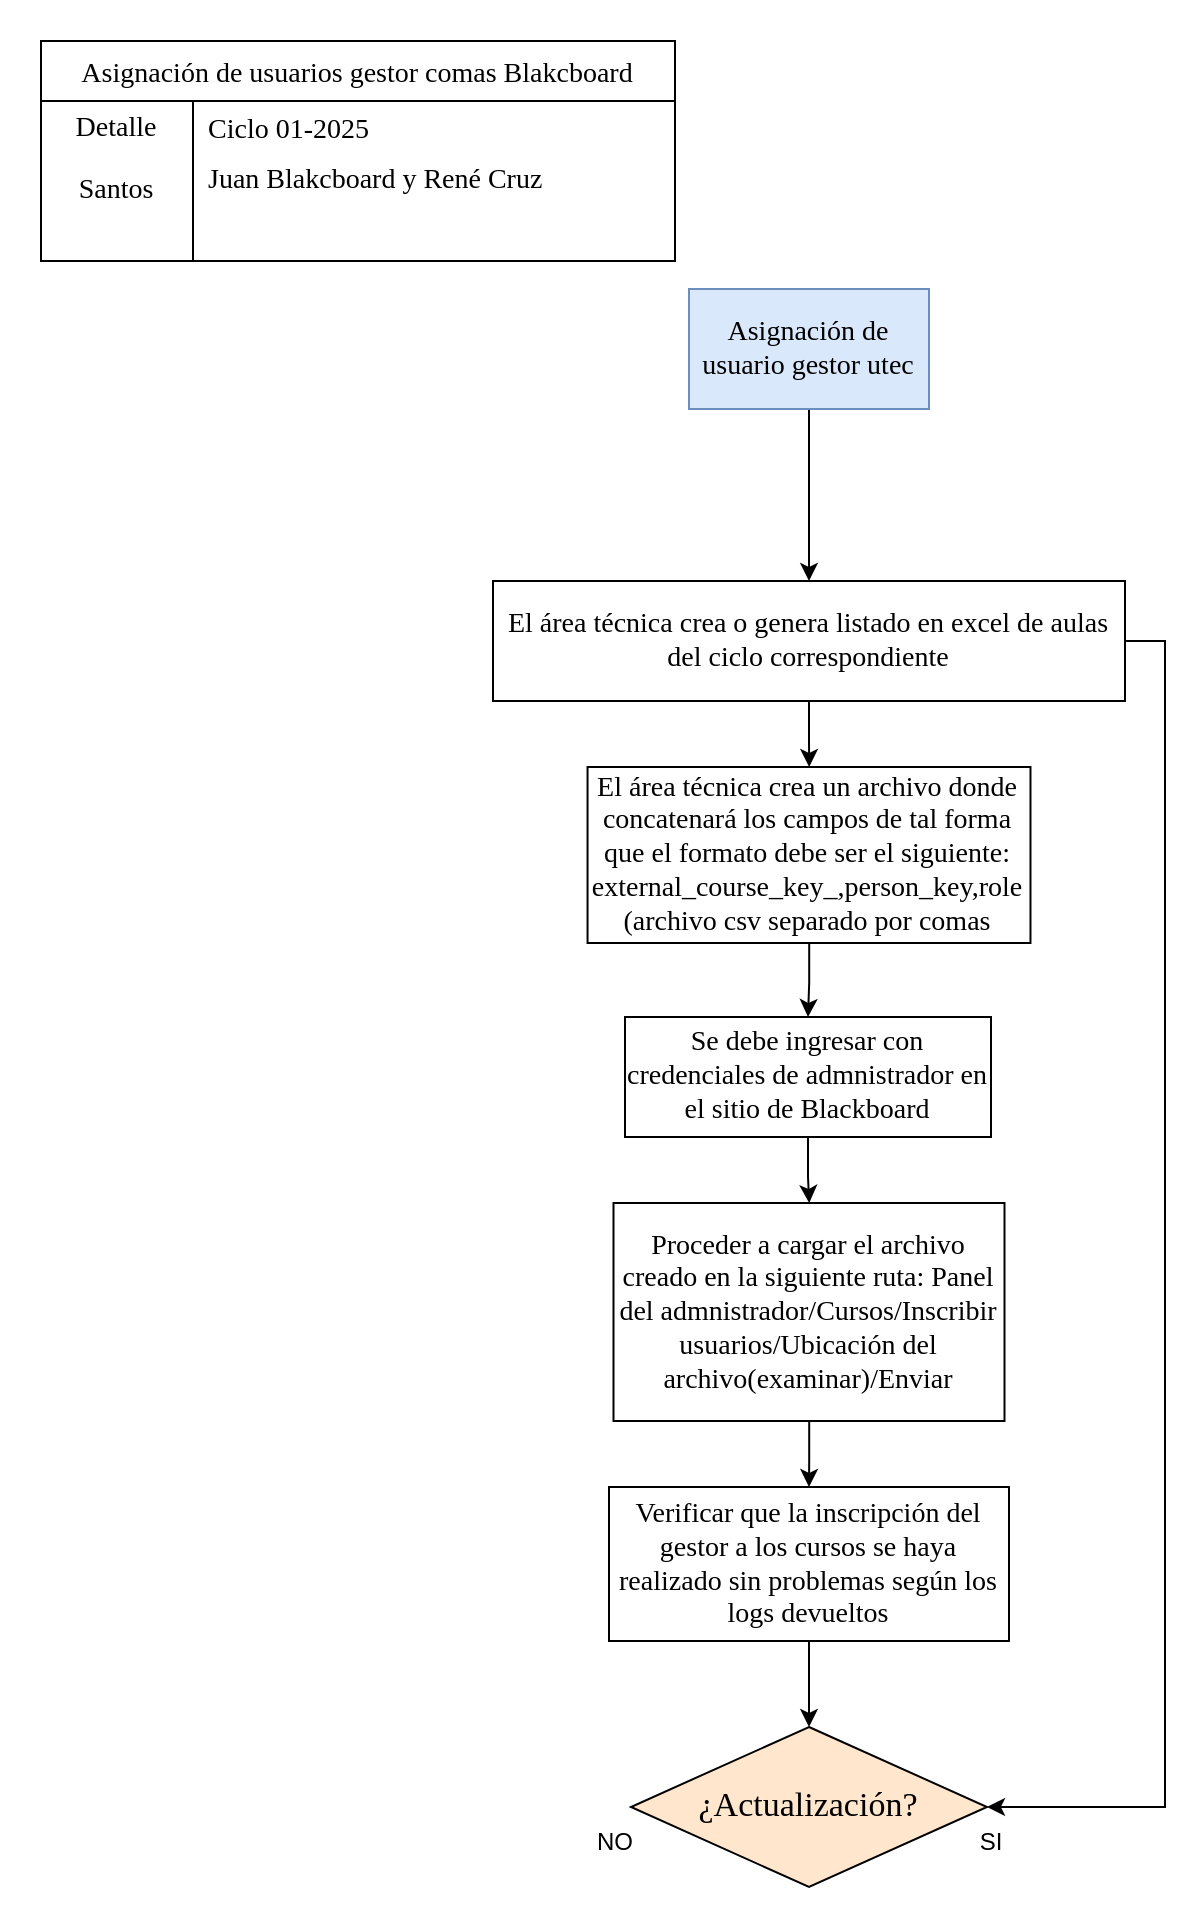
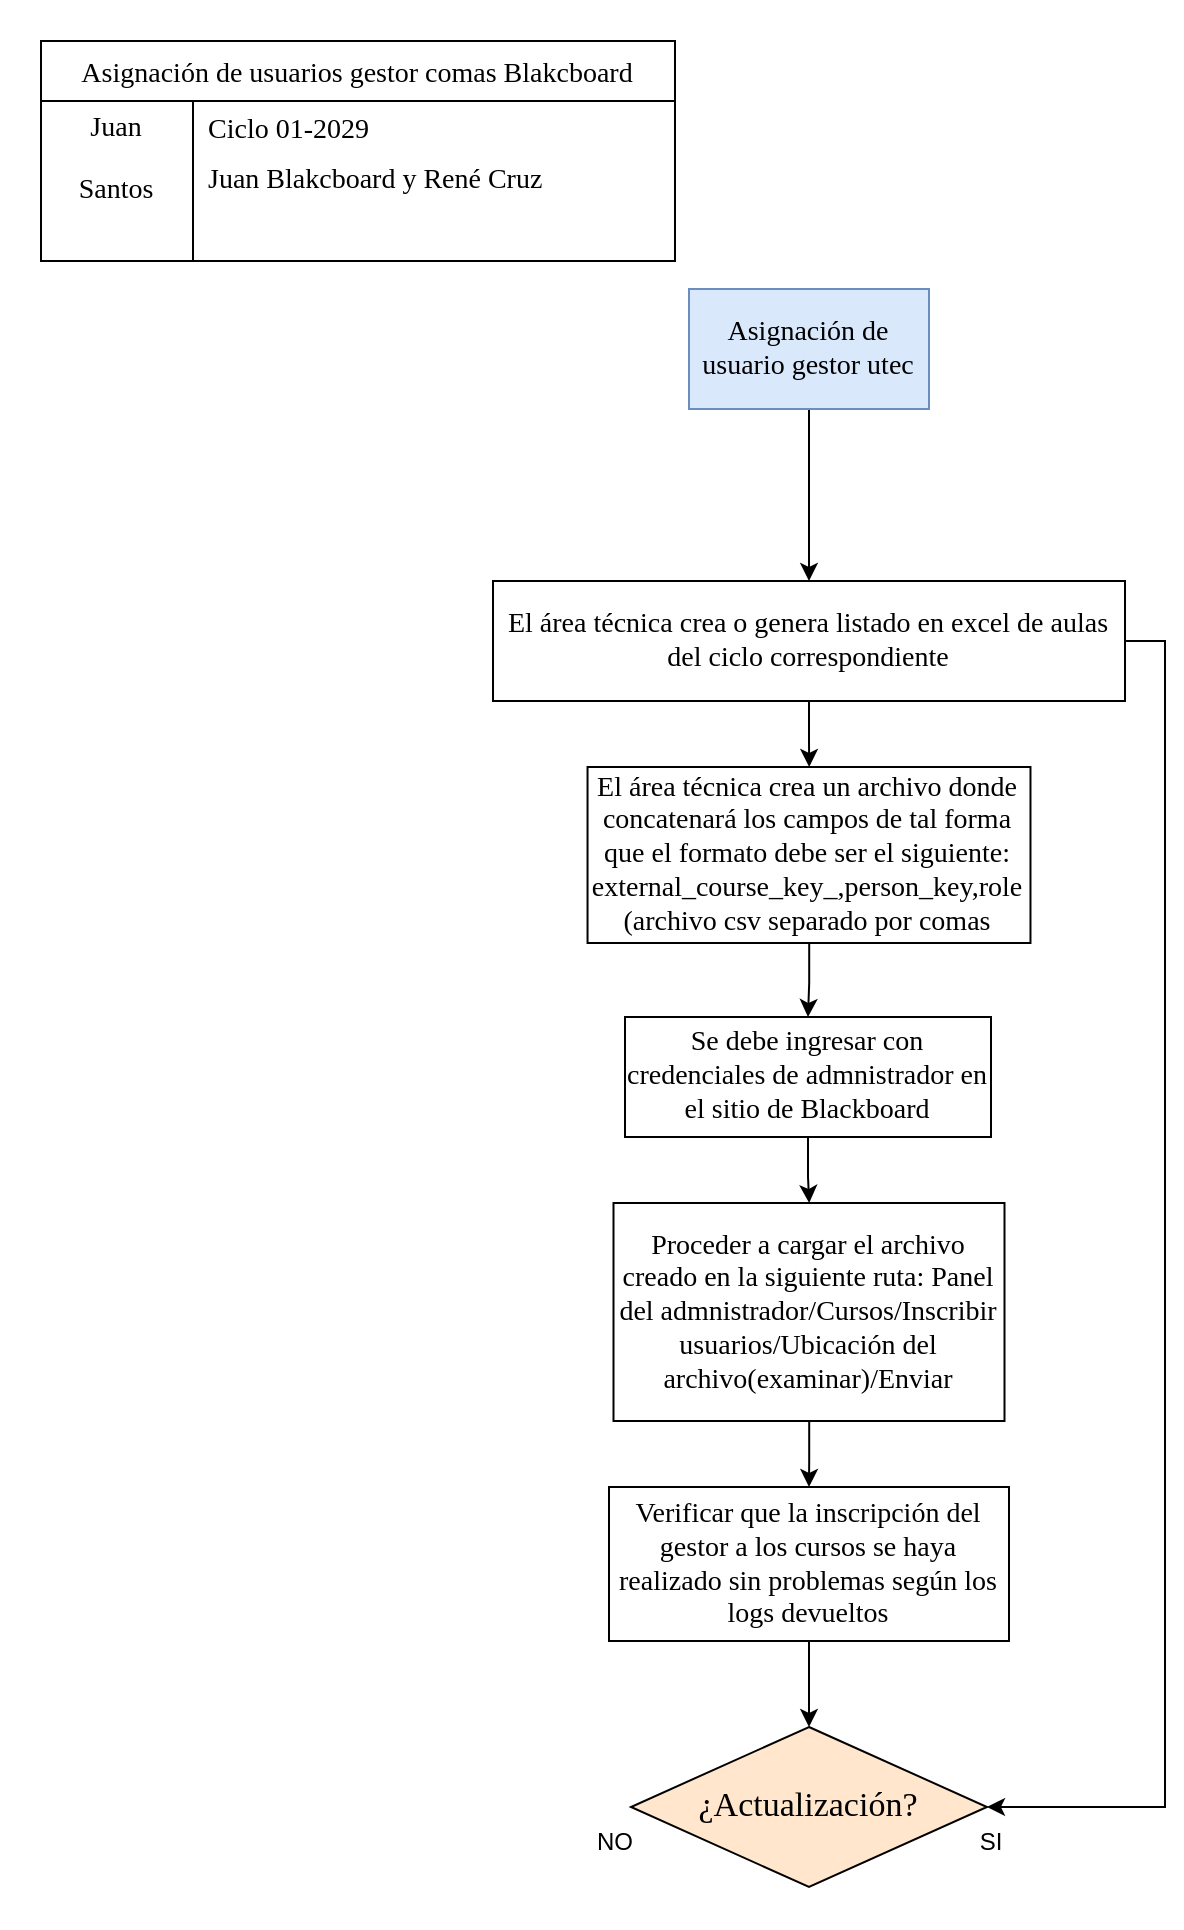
node "Detalle": label "Detalle" -> "Juan"
node "Ciclo 01-2025": label "Ciclo 01-2025" -> "Ciclo 01-2029"
